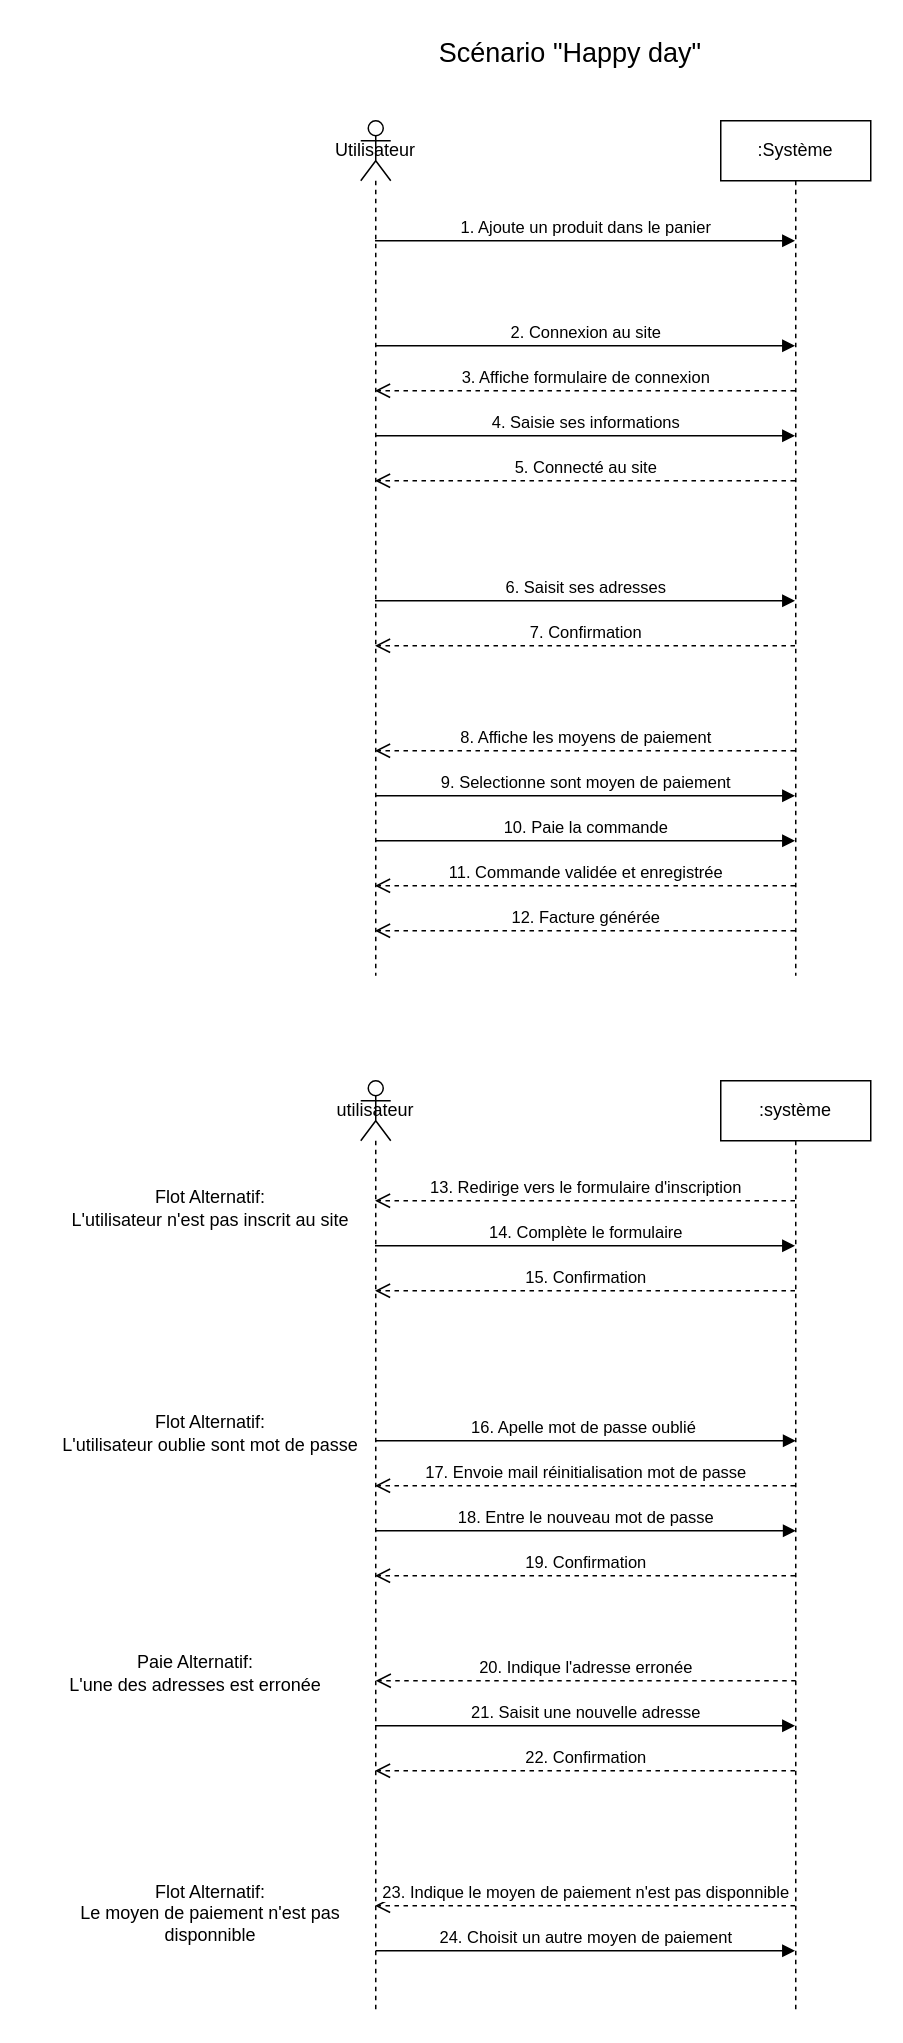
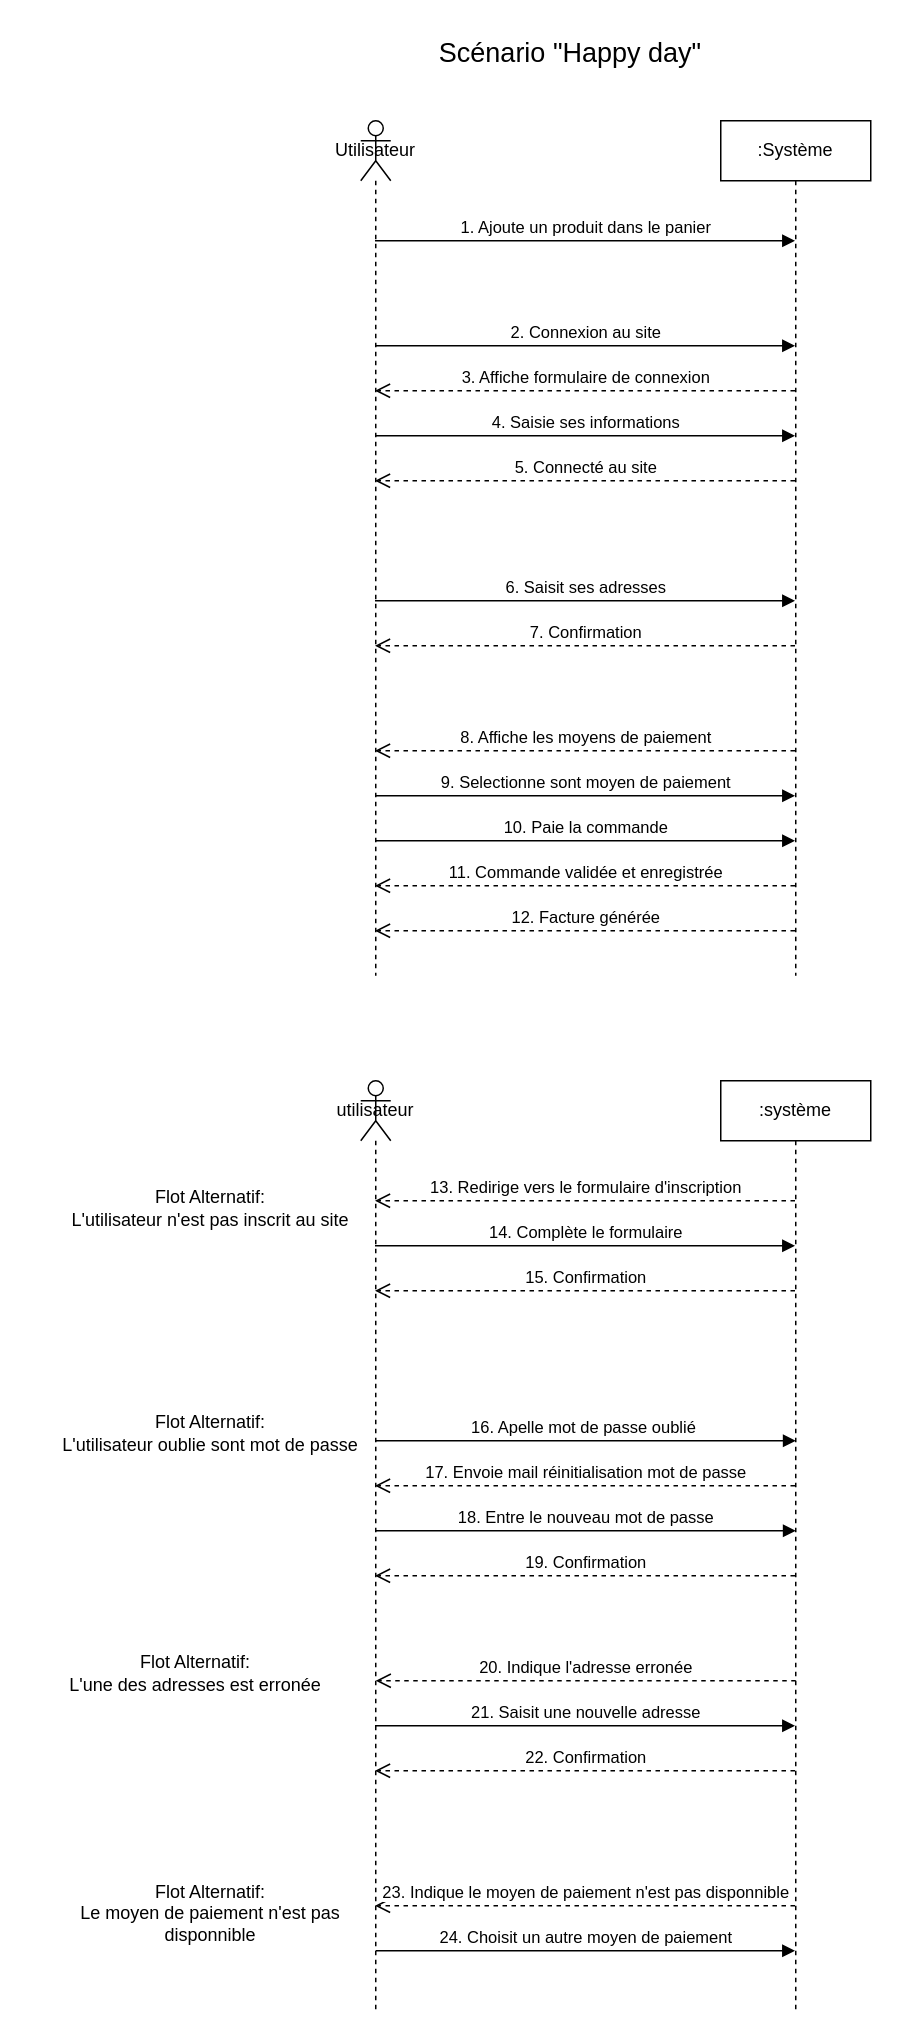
node "Paie Alternatif: L'une des adresses est erronée": label "Paie Alternatif: L'une des adresses est erronée" -> "Flot Alternatif: L'une des adresses est erronée"
